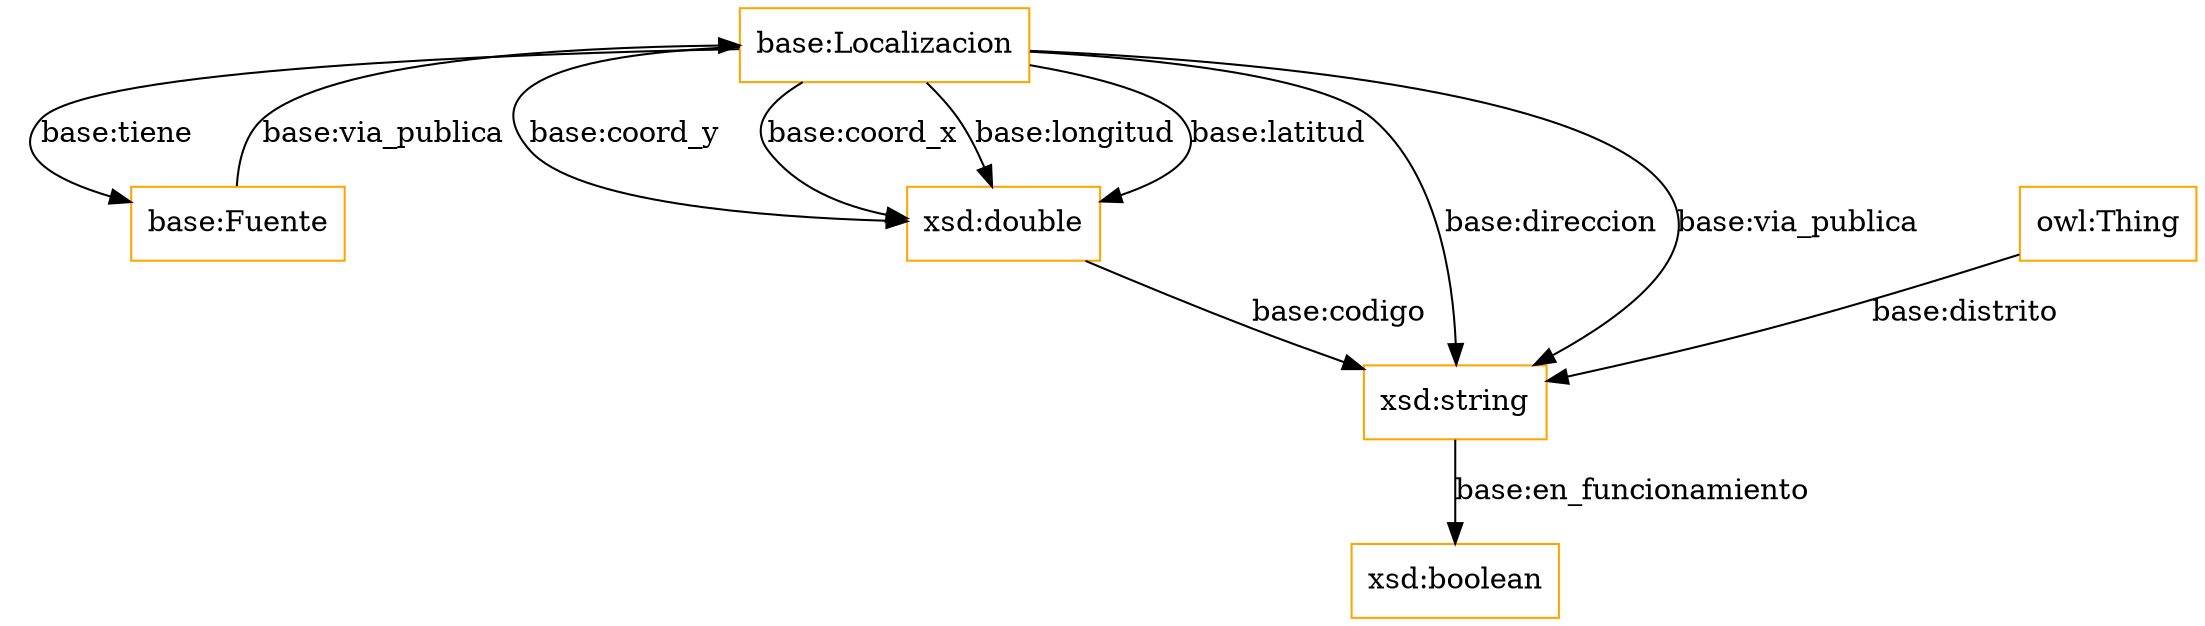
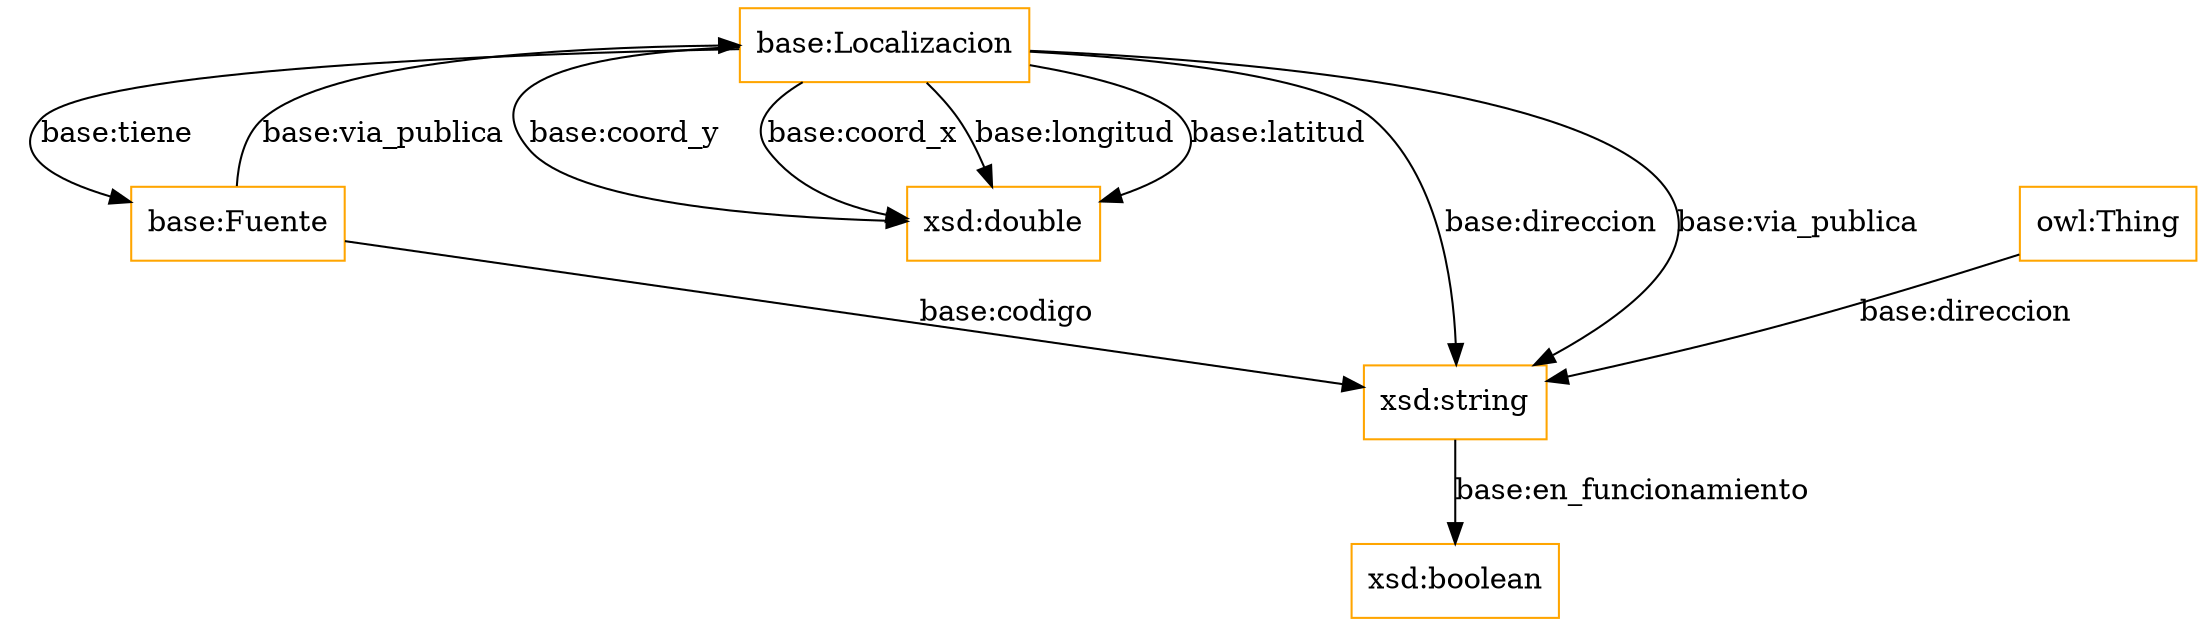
edge "owl:Thing" -> "xsd:string": label "base:distrito" -> "base:direccion"
edge "xsd:double" -> "xsd:string": now "base:Fuente" -> "xsd:string"
